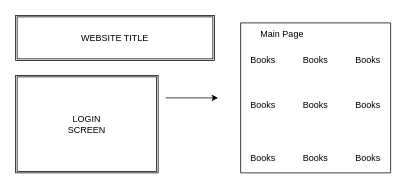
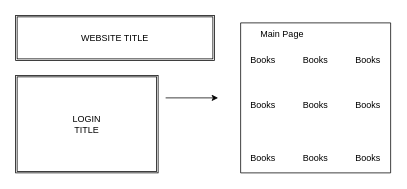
node "LOGIN SCREEN": label "LOGIN SCREEN" -> "LOGIN TITLE"
